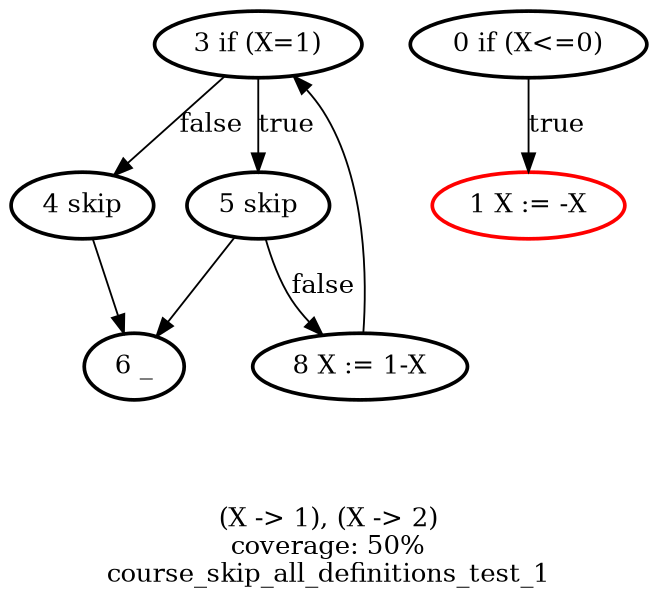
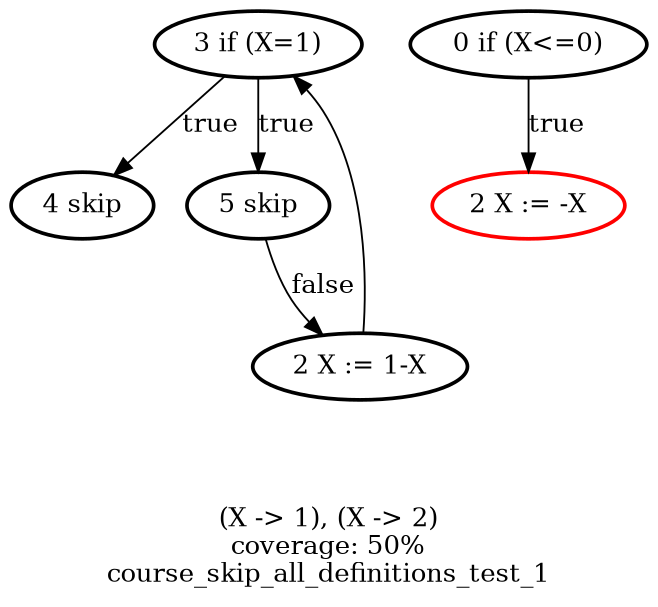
edge "3 if (X=1)" -> "4 skip": label "false" -> "true"
node "1 X := -X": label "1 X := -X" -> "2 X := -X"
node "6 _": removed
node "8 X := 1-X": label "8 X := 1-X" -> "2 X := 1-X"
